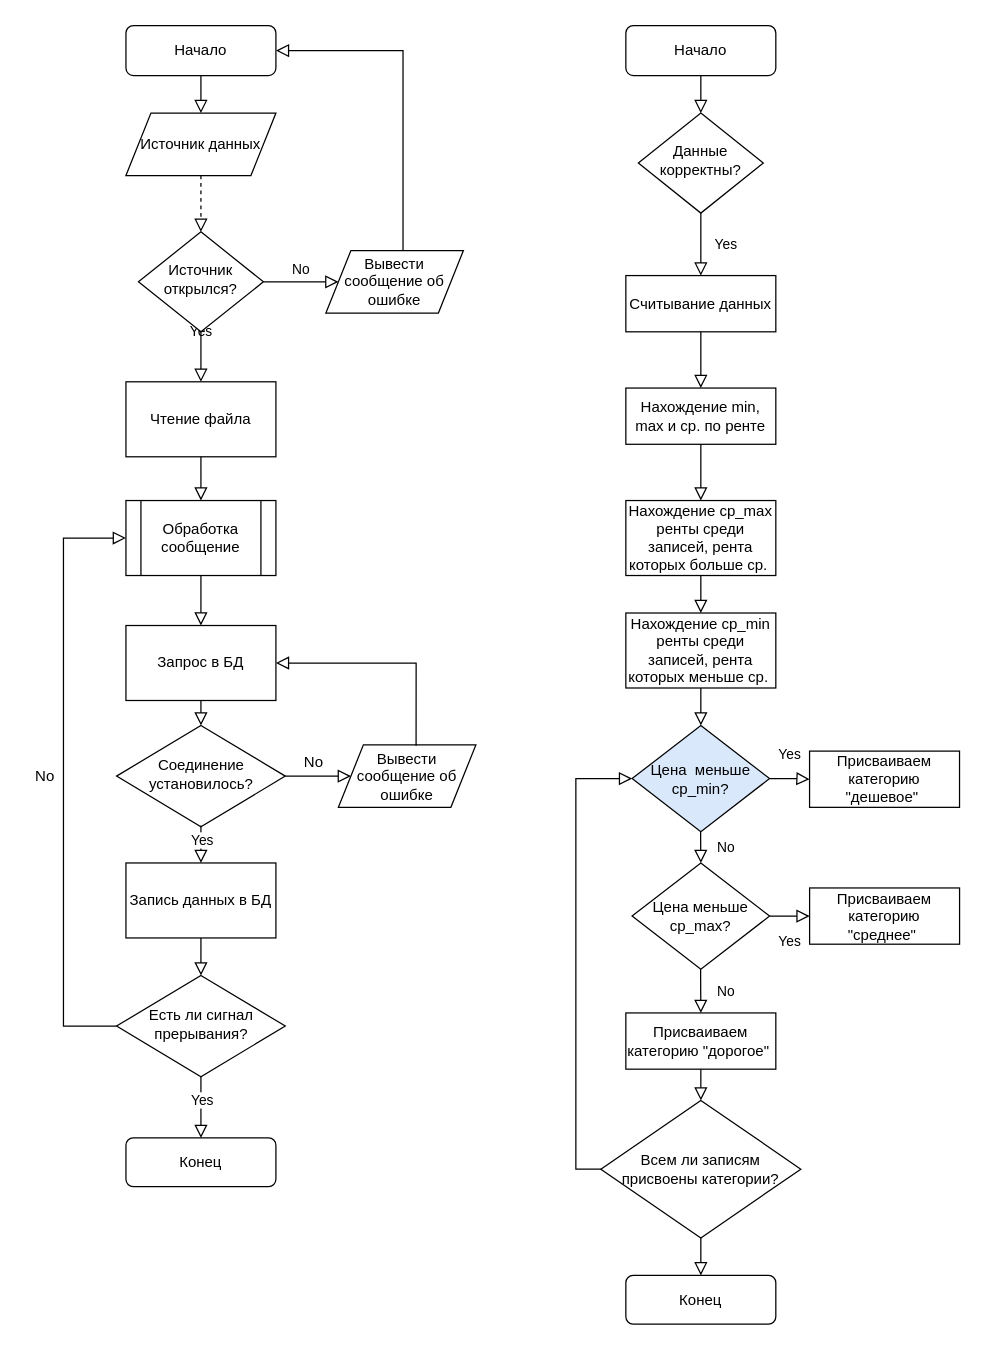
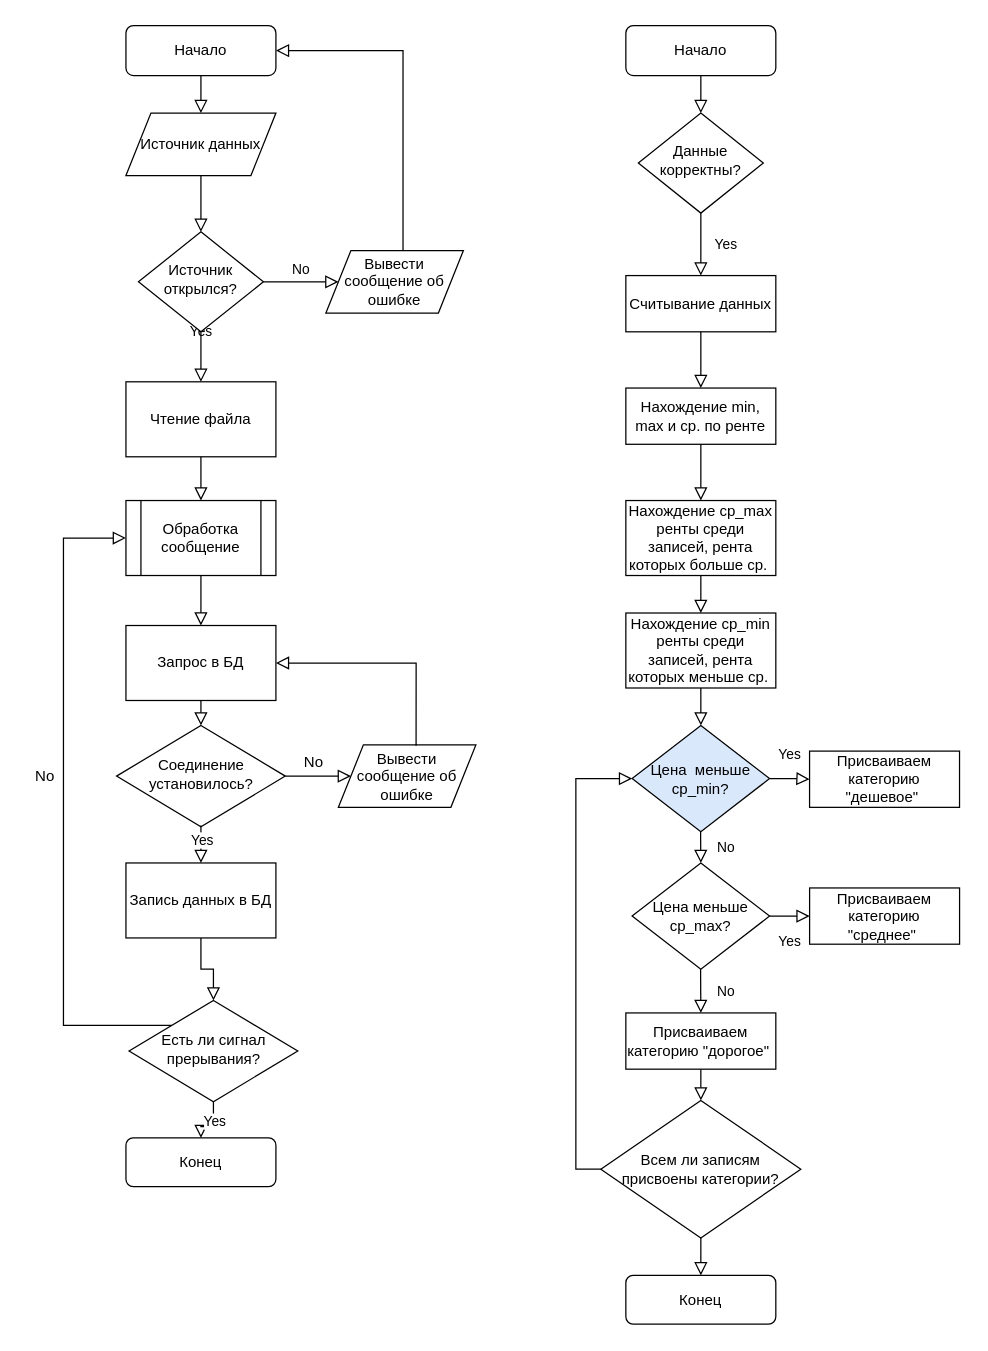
edge "Источник данных" -> "Источник открылся?": style dashed -> solid
node "Есть ли сигнал прерывания?": moved (201, 1026) -> (213, 1051)
